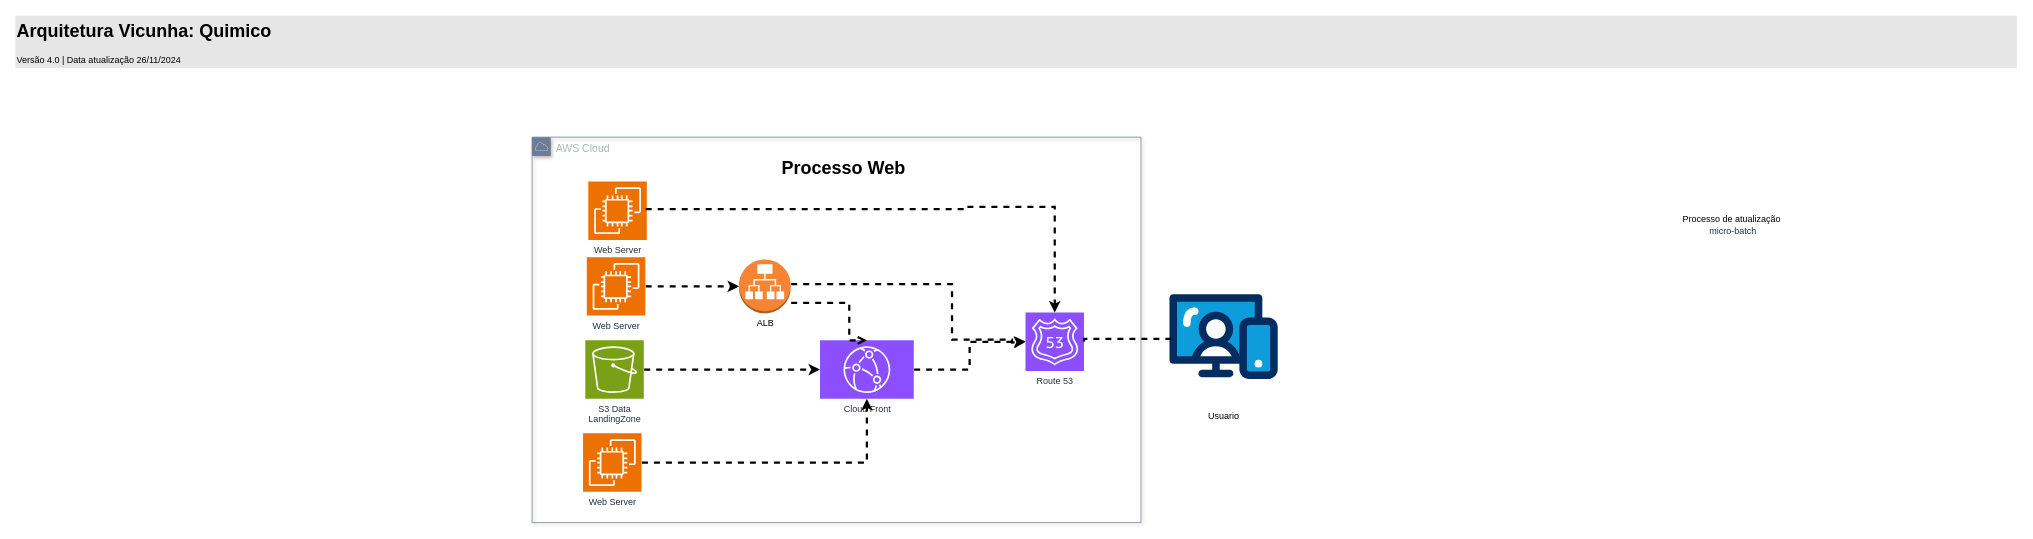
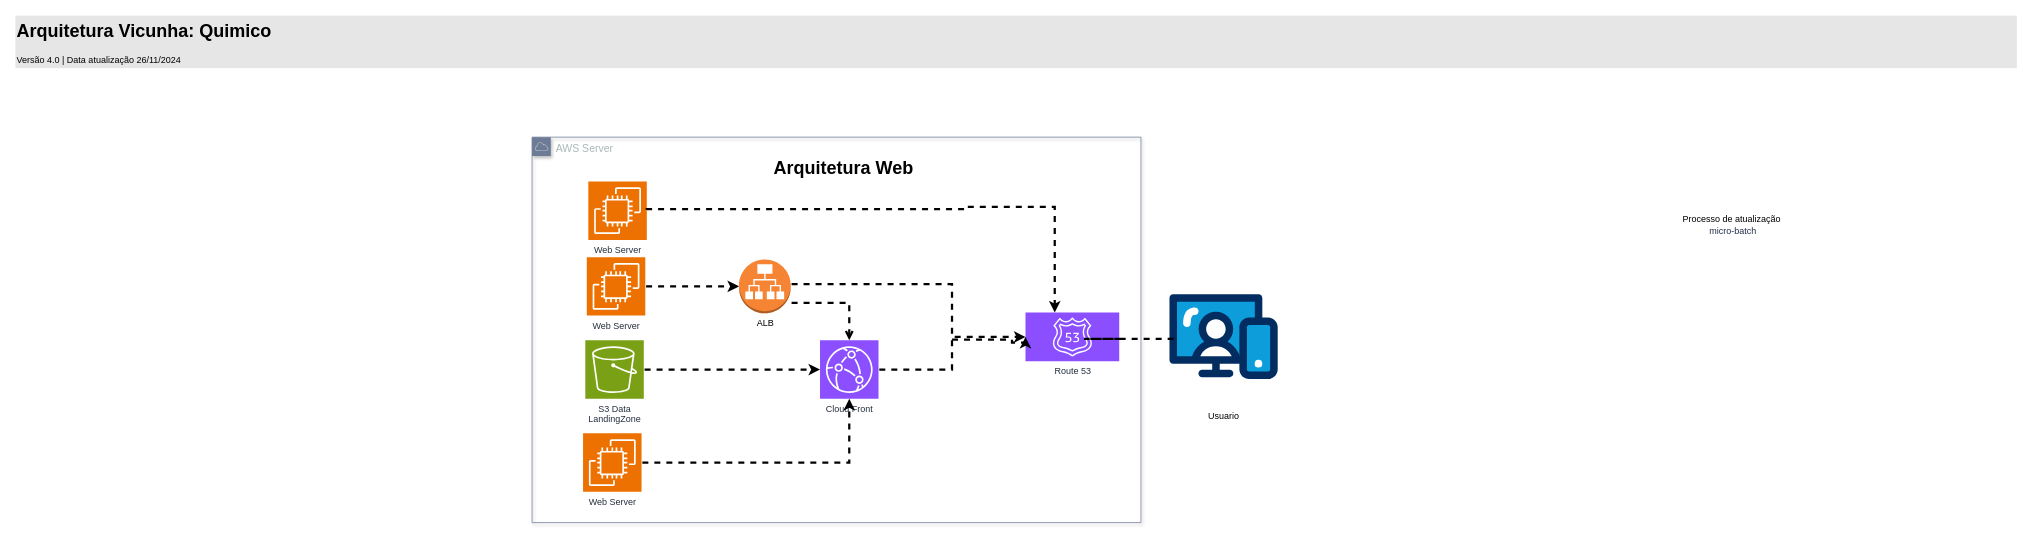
node "AWS Cloud": label "AWS Cloud" -> "AWS Server"
node "Processo Web": label "Processo Web" -> "Arquitetura Web"
node "Route 53": size 59x59 -> 94x49
node "Cloud Front": size 94x59 -> 59x59
